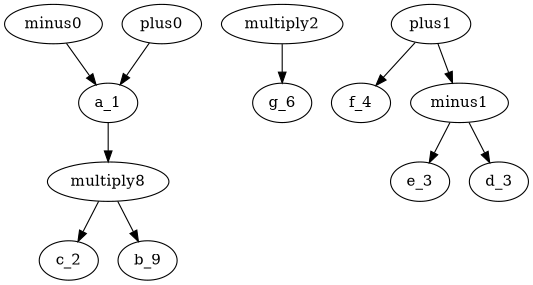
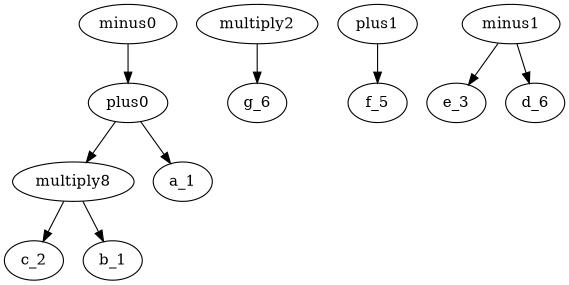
edge "plus1" -> "minus1": removed
edge "minus0" -> "a_1": now "minus0" -> "plus0"
node "f_4": label "f_4" -> "f_5"
edge "a_1" -> "multiply8": now "plus0" -> "multiply8"
node "d_3": label "d_3" -> "d_6"
node "b_9": label "b_9" -> "b_1"
